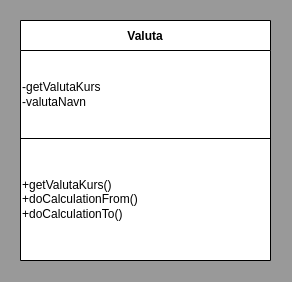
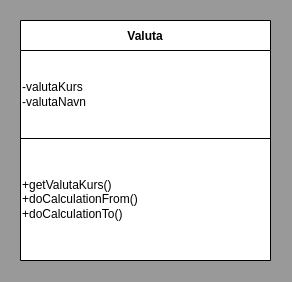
node "-getValutaKurs -valutaNavn": label "-getValutaKurs -valutaNavn" -> "-valutaKurs -valutaNavn"
